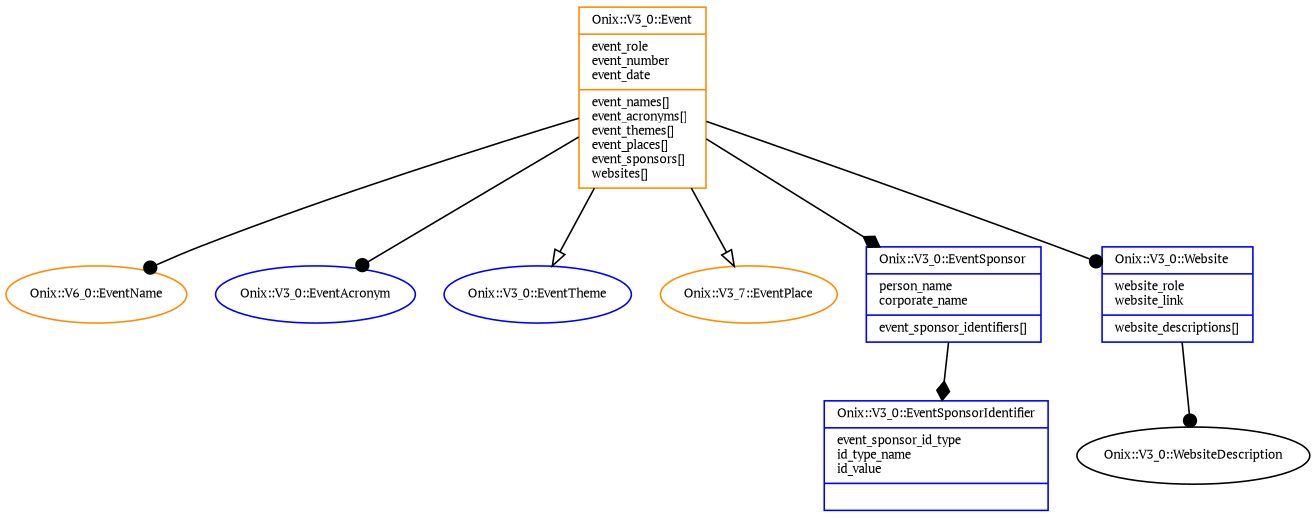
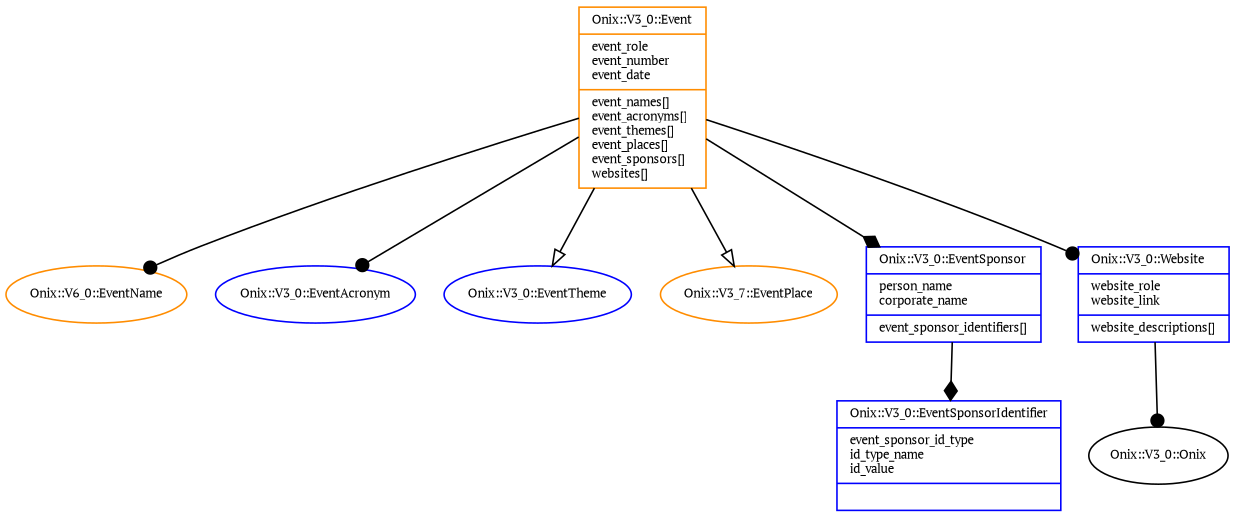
node "Onix::V3_0::WebsiteDescription": label "Onix::V3_0::WebsiteDescription" -> "Onix::V3_0::Onix"
